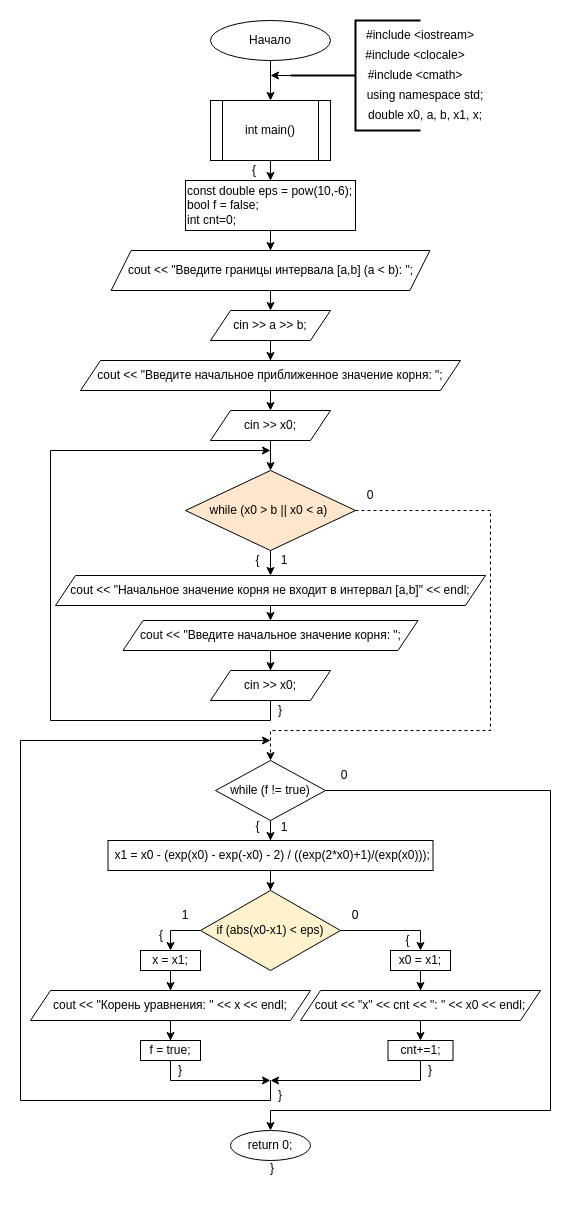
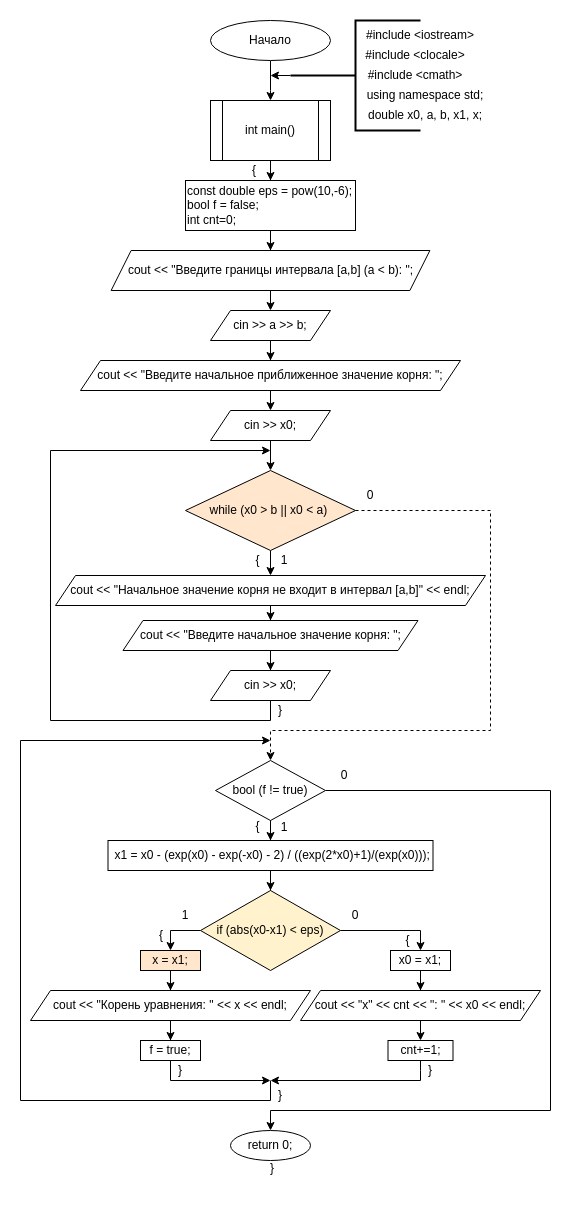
node "while (f != true)": label "while (f != true)" -> "bool (f != true)"
node "x = x1;": fillcolor #ffffff -> #ffe6cc
